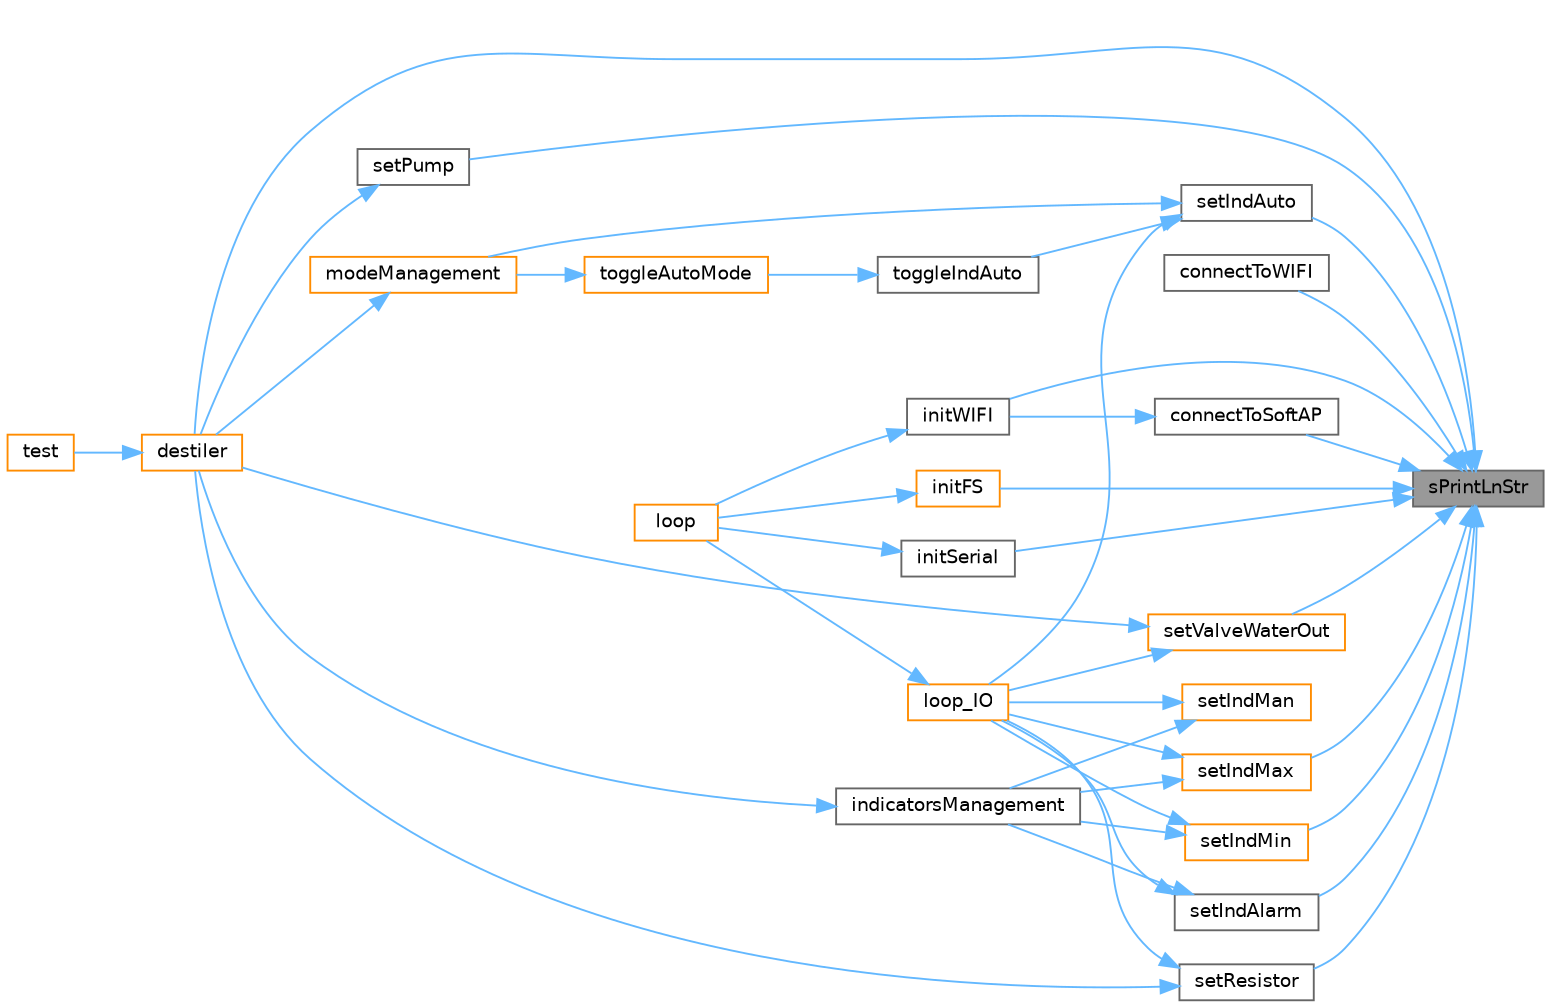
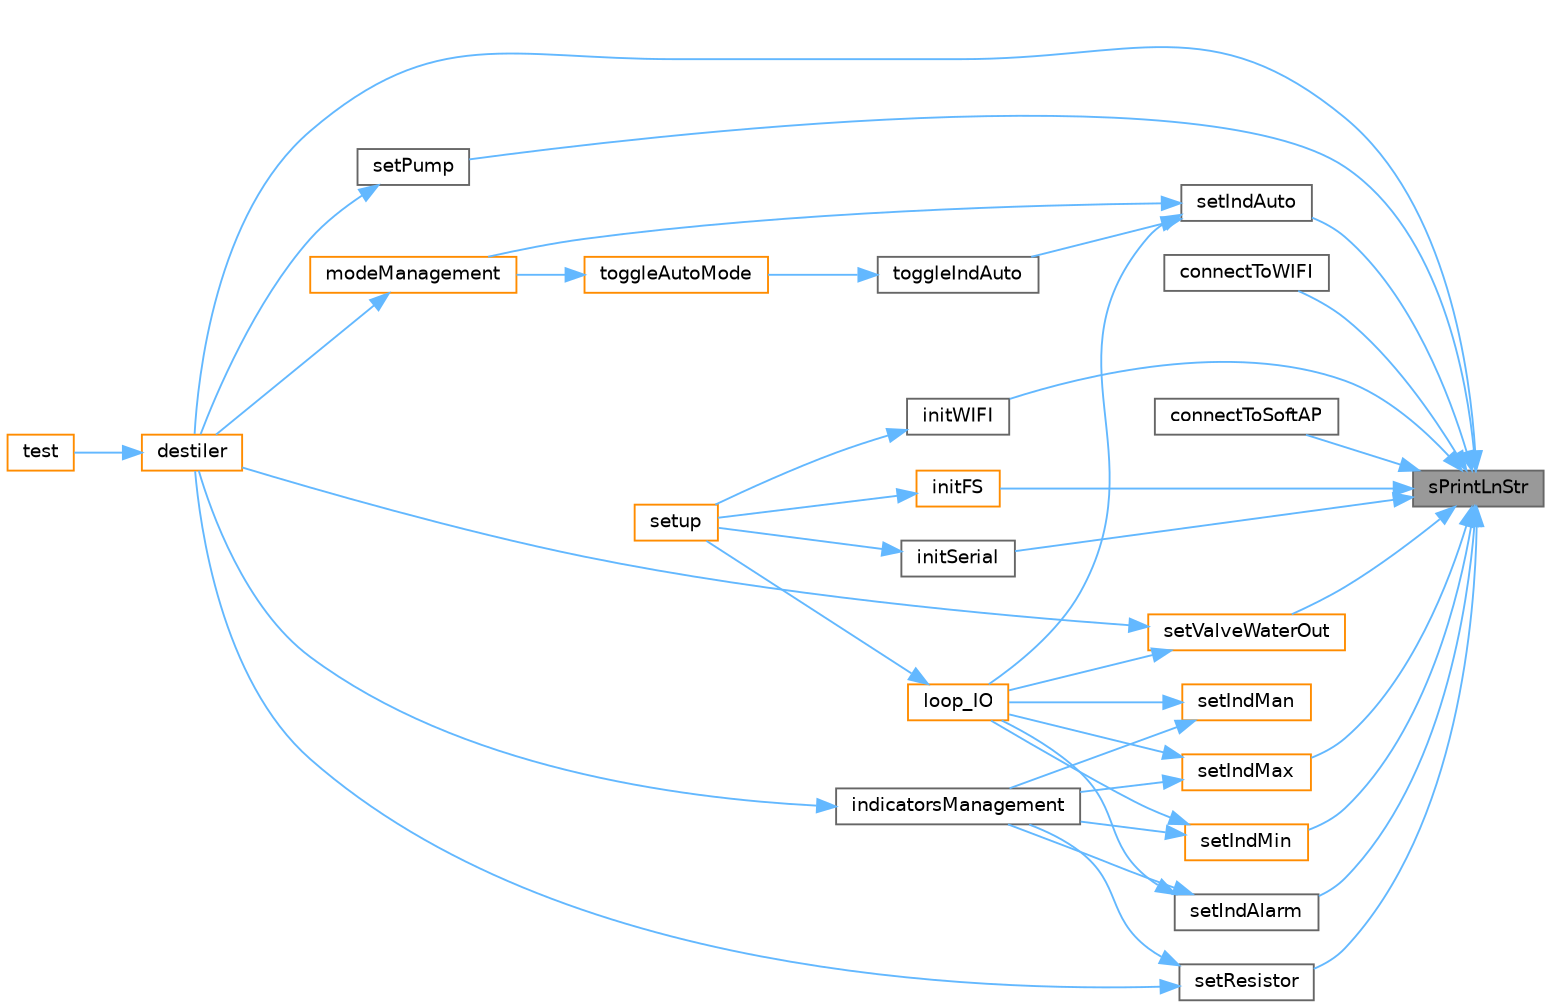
edge "initWIFI" -> "connectToSoftAP": removed
node "loop": label "loop" -> "setup"
edge "loop_IO" -> "setResistor": now "indicatorsManagement" -> "setResistor"
